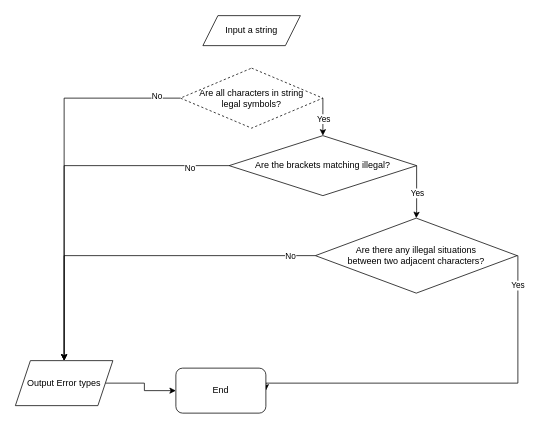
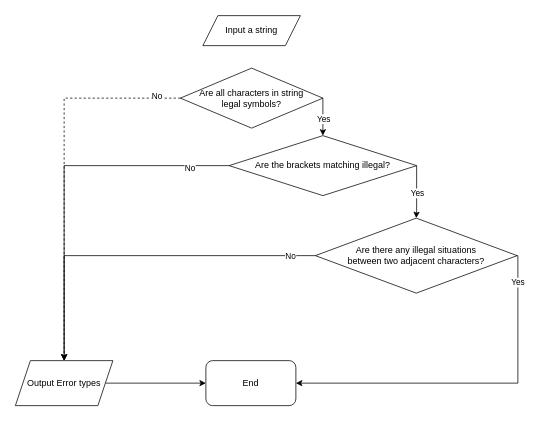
edge "Are all characters in string legal symbols?" -> "Output Error types": style solid -> dashed
node "Are all characters in string legal symbols?": style dashed -> solid
node "End": moved (221, 390) -> (251, 383)
